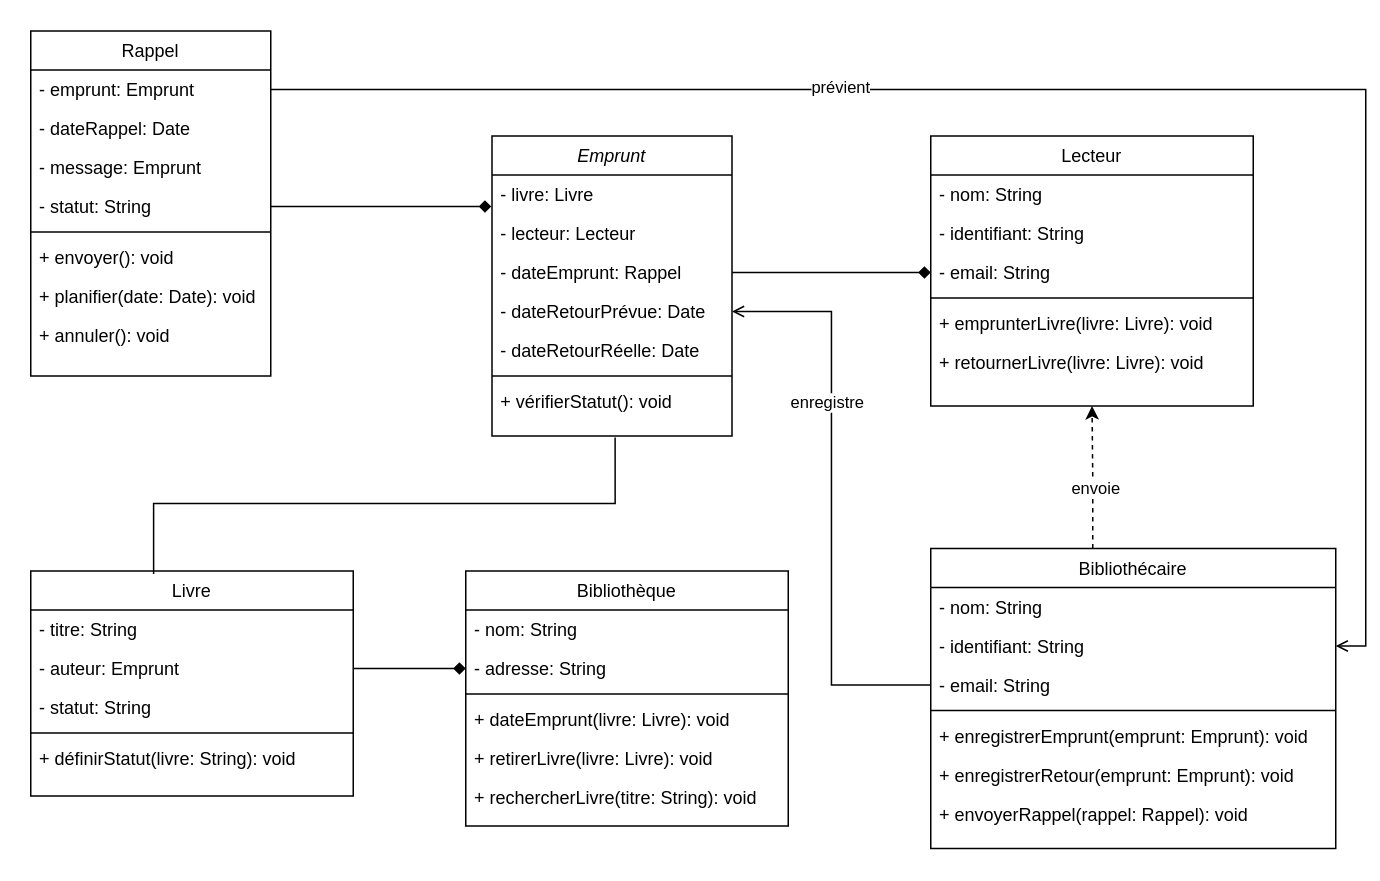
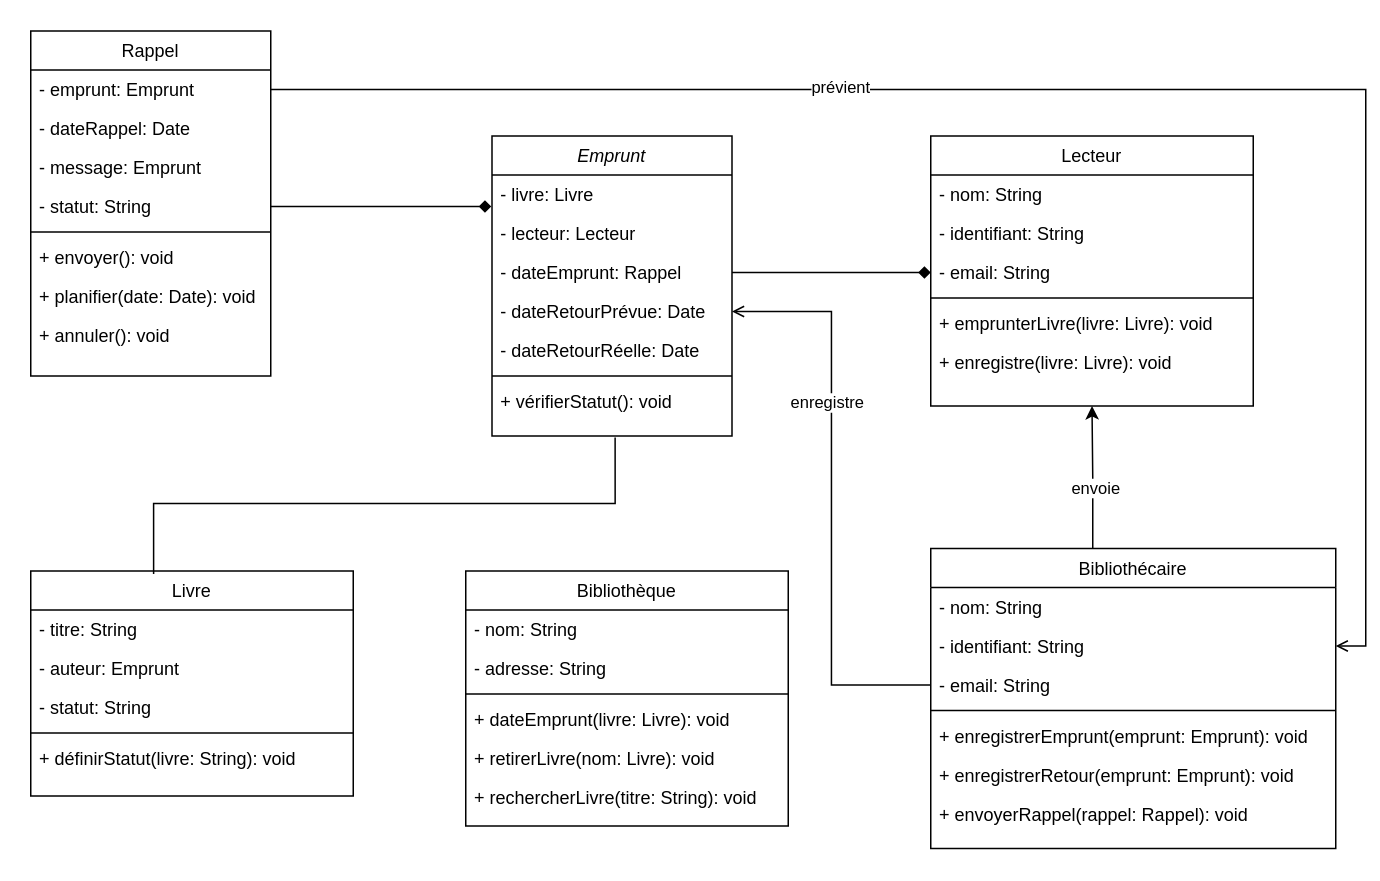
node "+ retournerLivre(livre: Livre): void": label "+ retournerLivre(livre: Livre): void" -> "+ enregistre(livre: Livre): void"
edge "Bibliothécaire" -> "Lecteur": style dashed -> solid
edge "- auteur: Emprunt" -> "- adresse: String": removed
node "+ retirerLivre(livre: Livre): void": label "+ retirerLivre(livre: Livre): void" -> "+ retirerLivre(nom: Livre): void"
